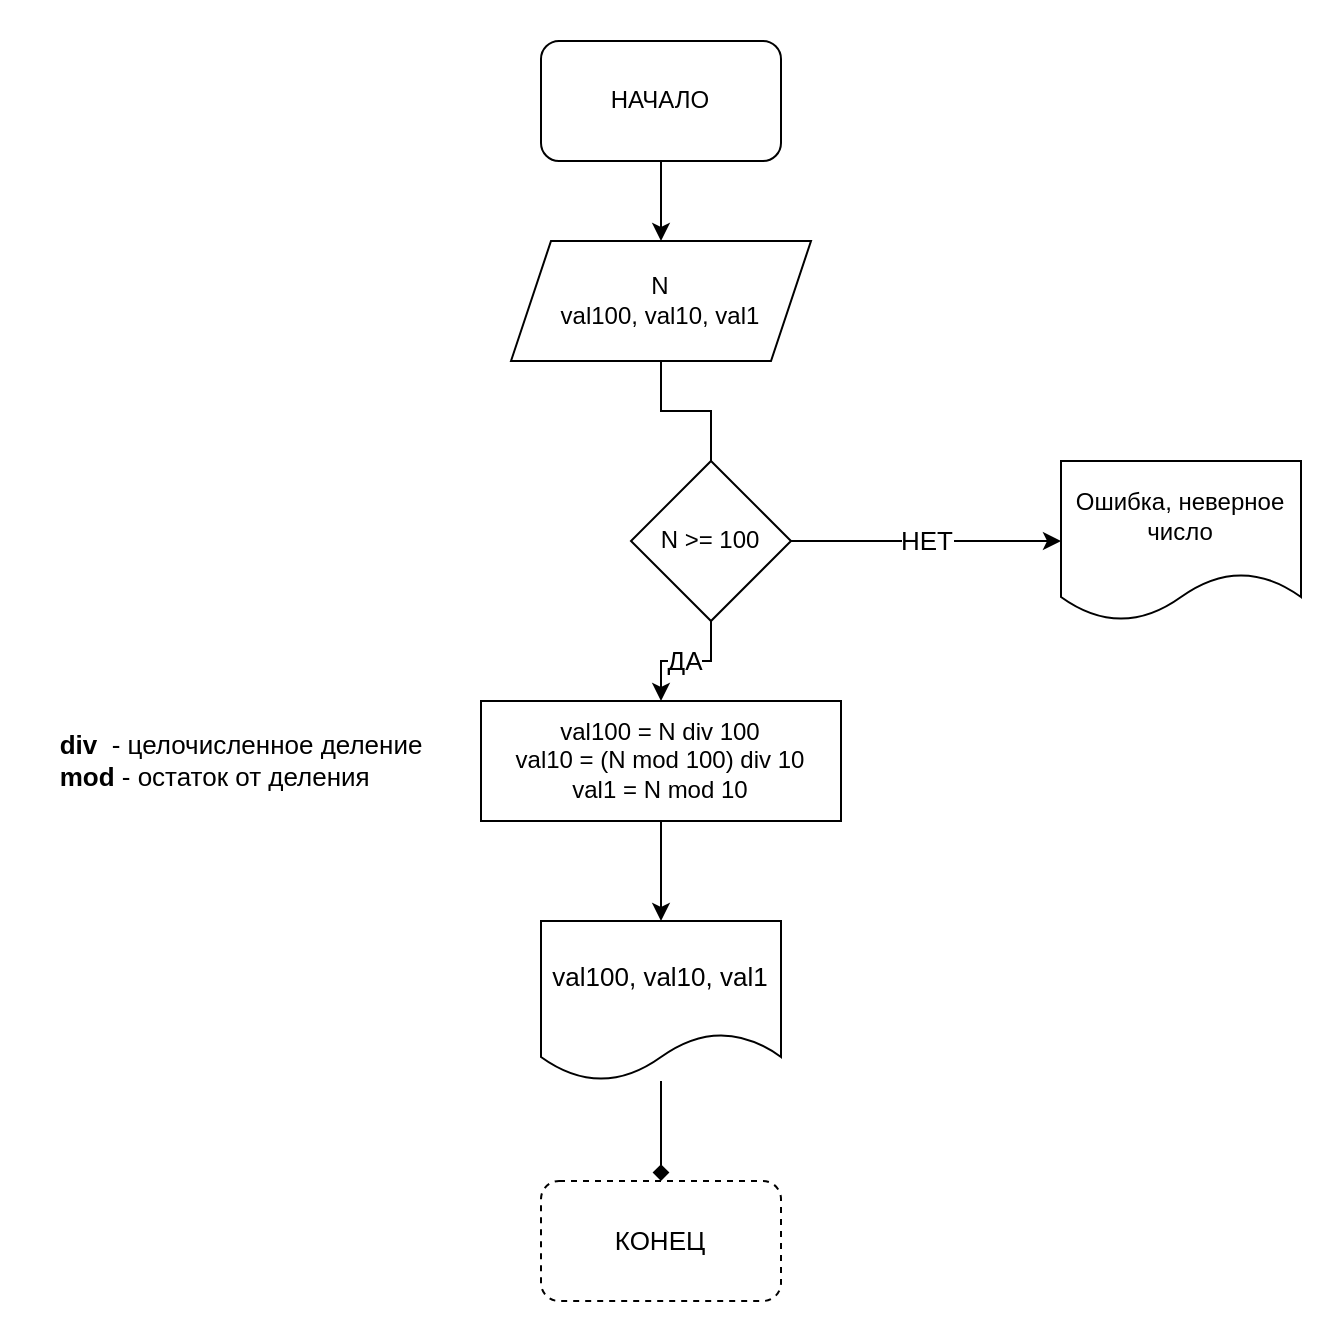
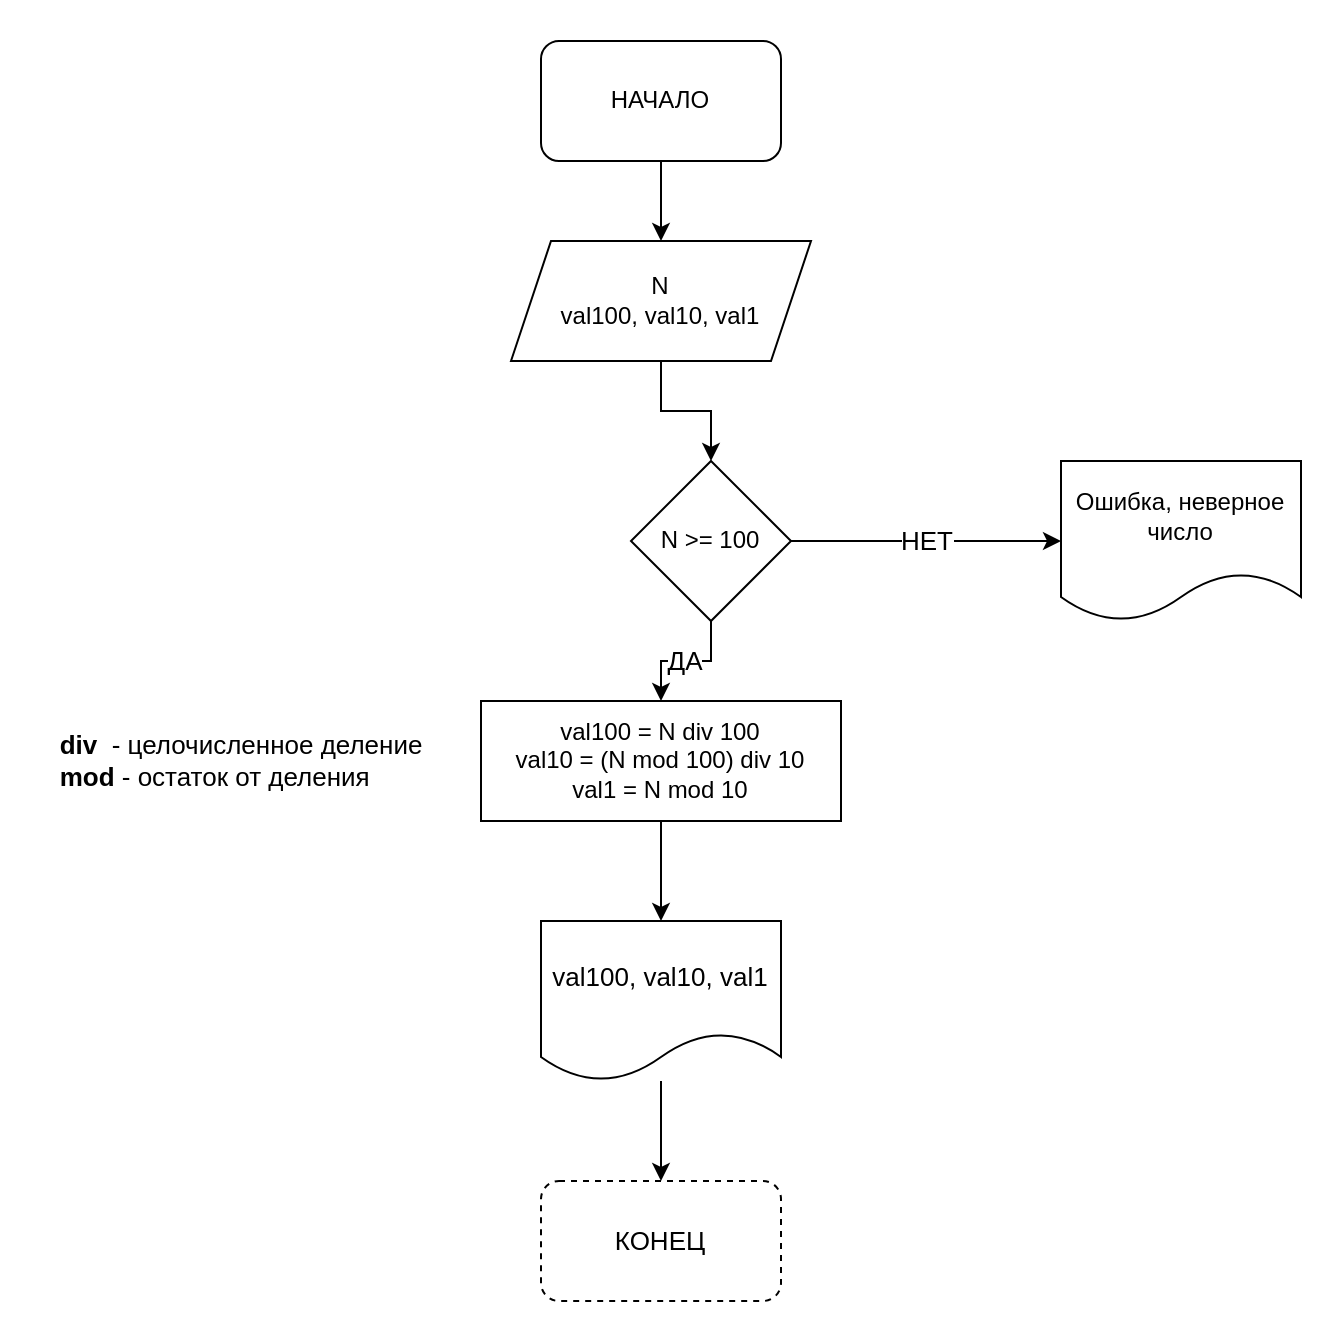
edge "N val100, val10, val1" -- "N >= 100": arrowhead none -> classic
edge "val100, val10, val1" -> "КОНЕЦ": arrowhead diamond -> classic
